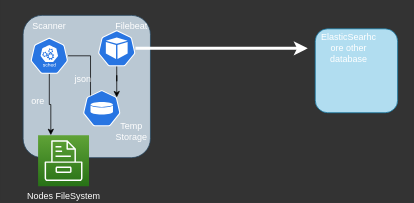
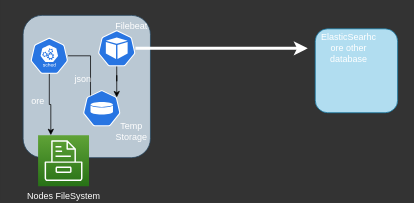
node "Scanner": removed
